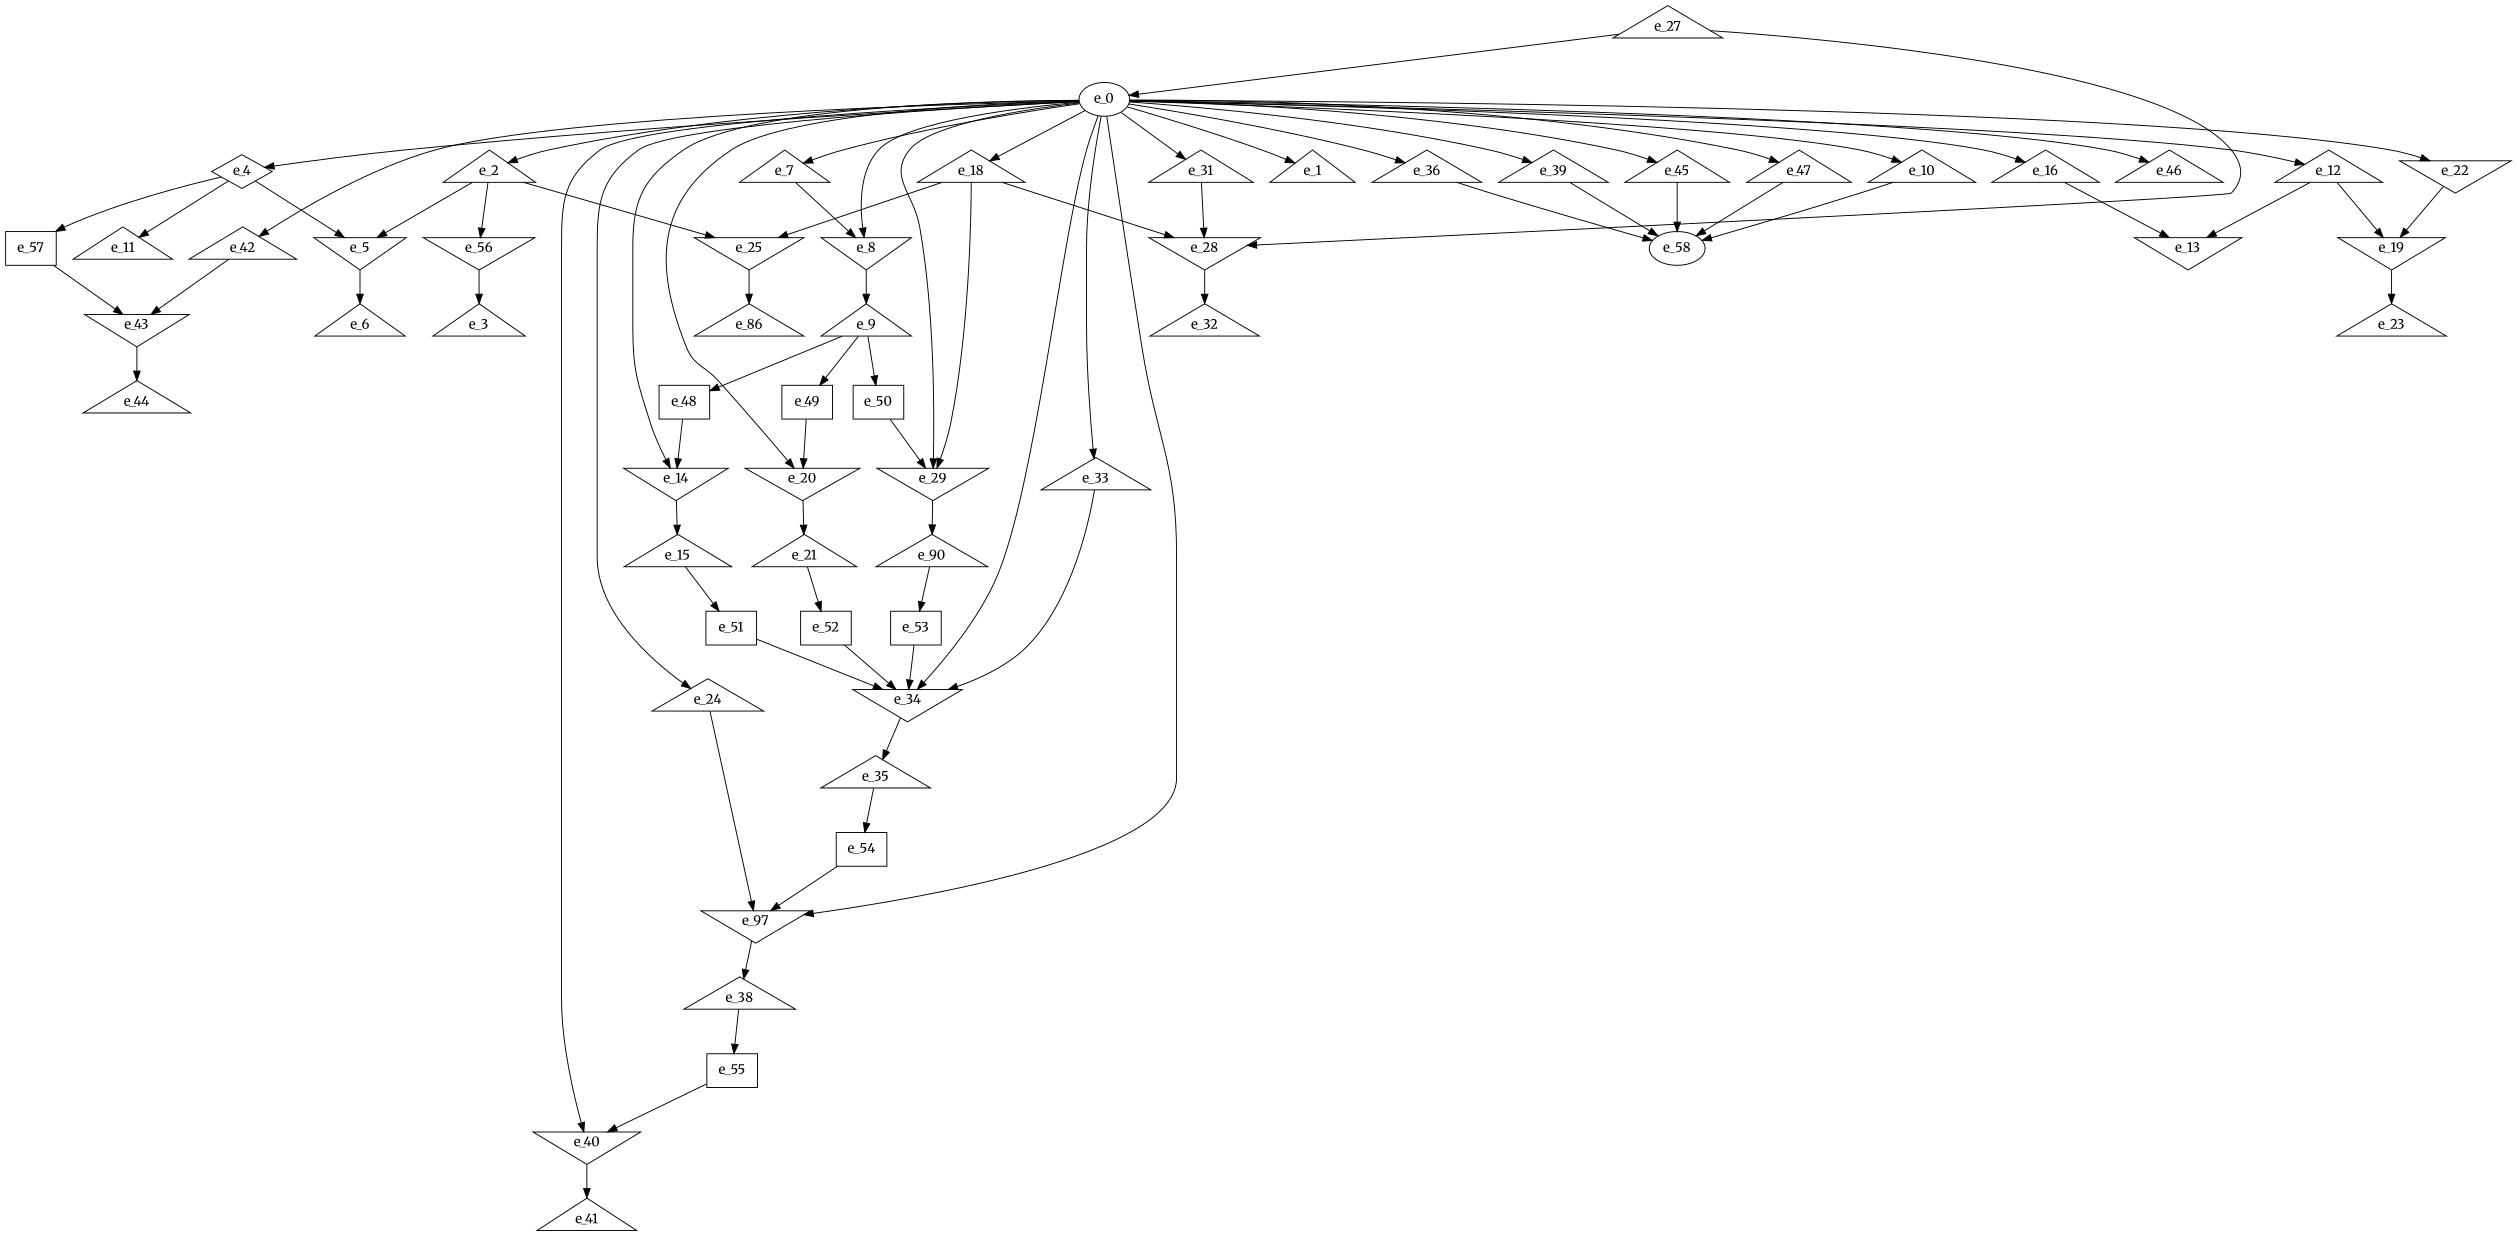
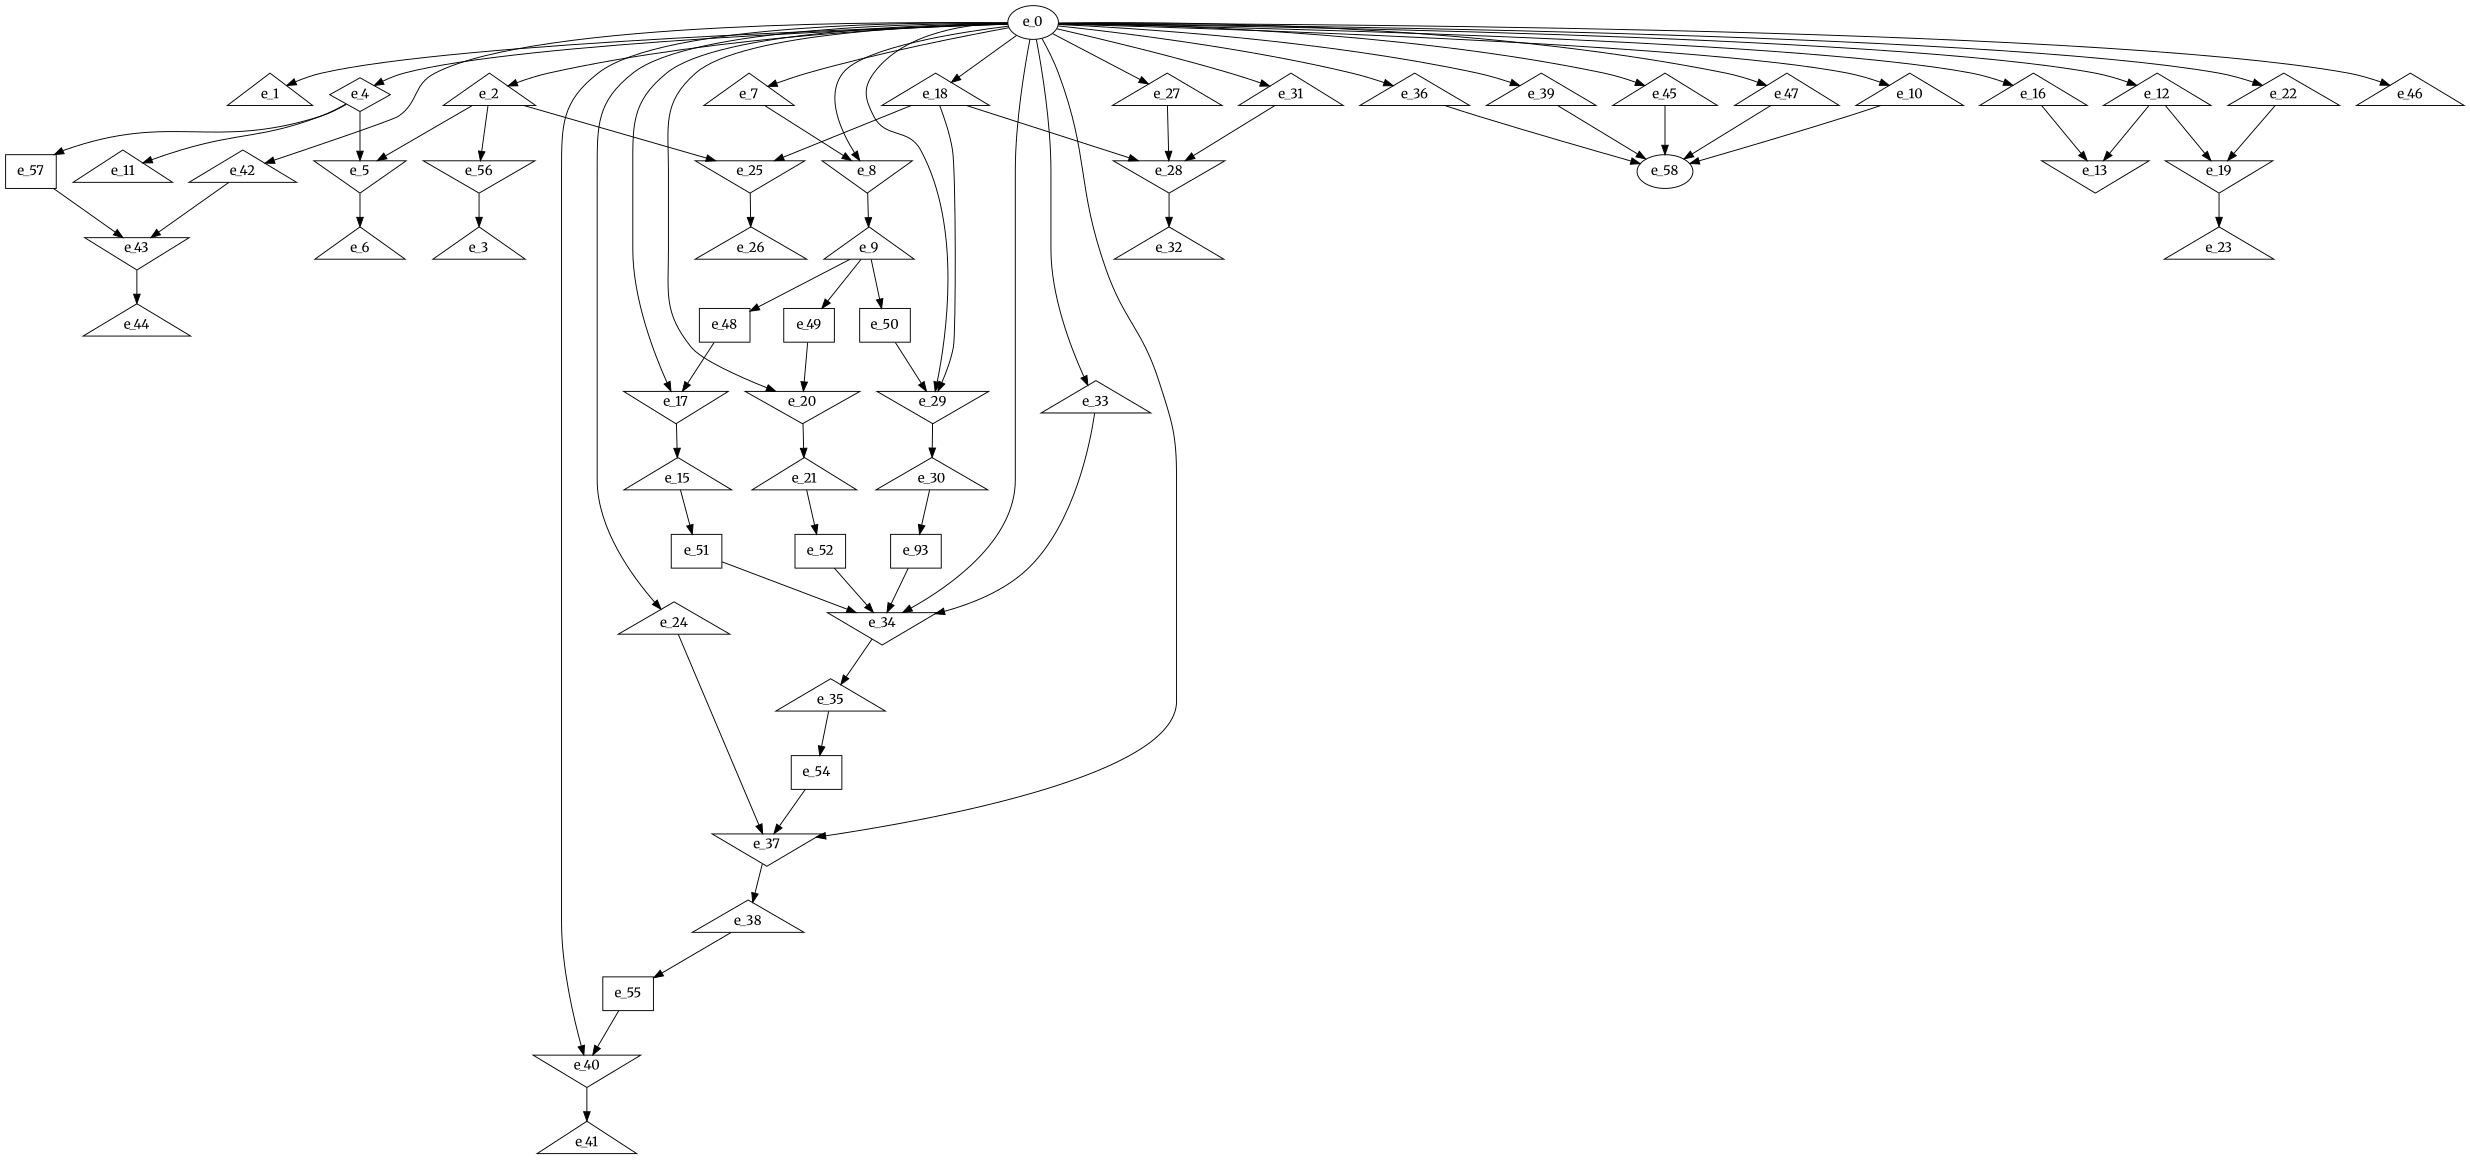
edge "e_27" -> "e_0": reversed
node "e_22": shape invtriangle -> triangle
node "e_86": label "e_86" -> "e_26"
node "e_14": label "e_14" -> "e_17"
node "e_90": label "e_90" -> "e_30"
node "e_53": label "e_53" -> "e_93"
node "e_97": label "e_97" -> "e_37"
